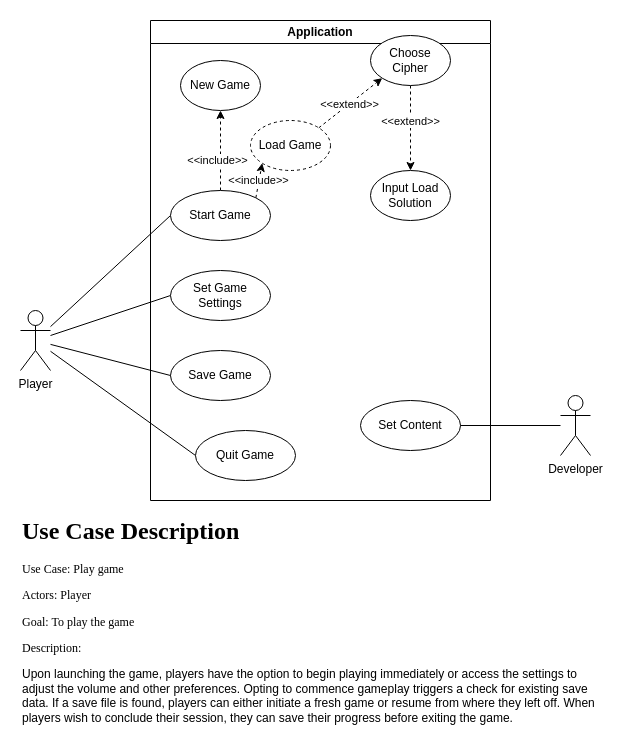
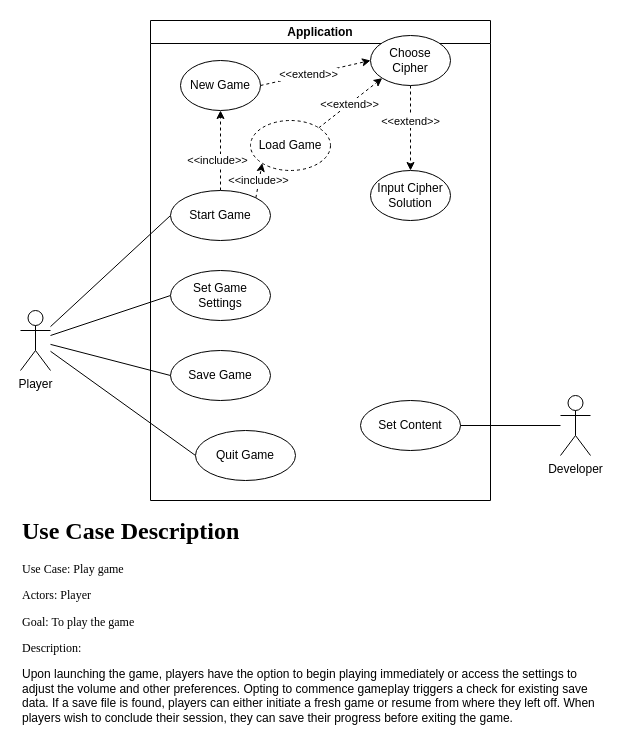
edge "New Game" -> "Choose Cipher": added, label "<<extend>>"
node "Input Load Solution": label "Input Load Solution" -> "Input Cipher Solution"
